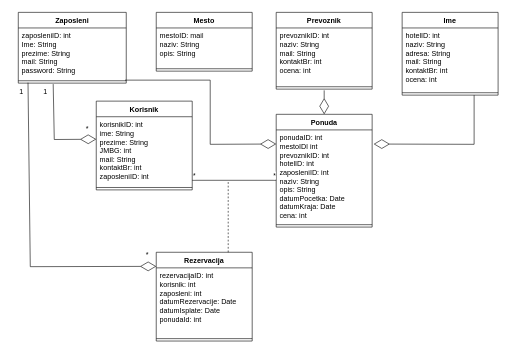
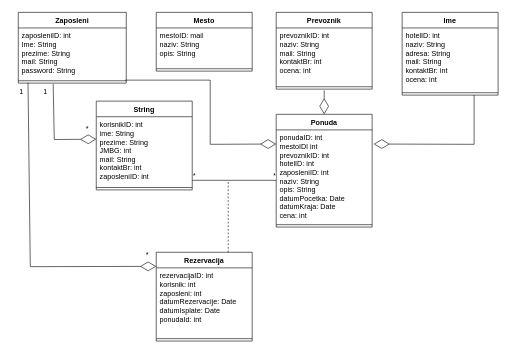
node "Korisnik": label "Korisnik" -> "String"
